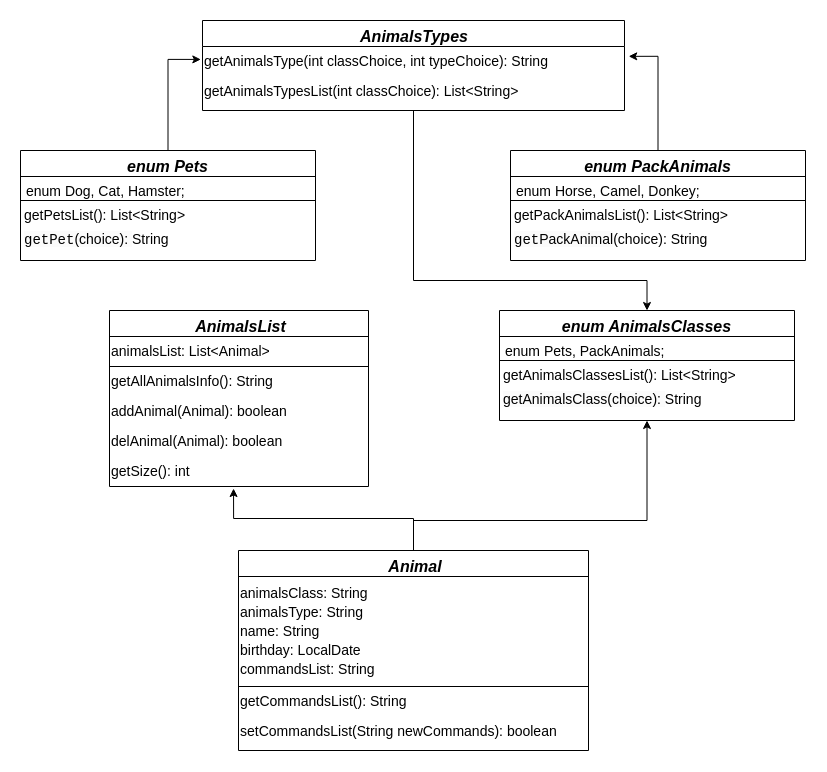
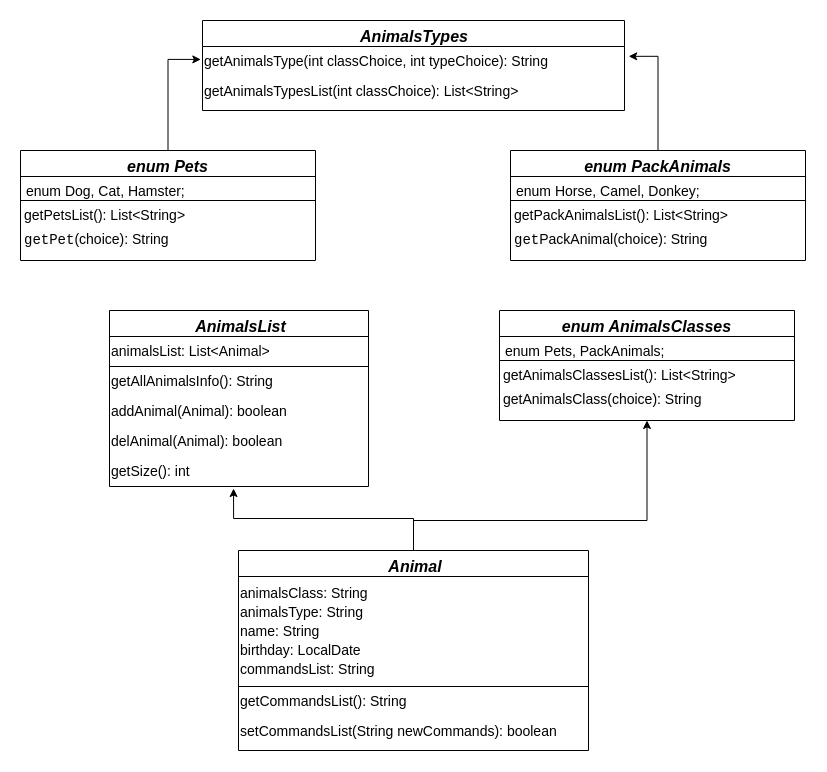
edge "AnimalsTypes" -> "enum AnimalsClasses": removed
